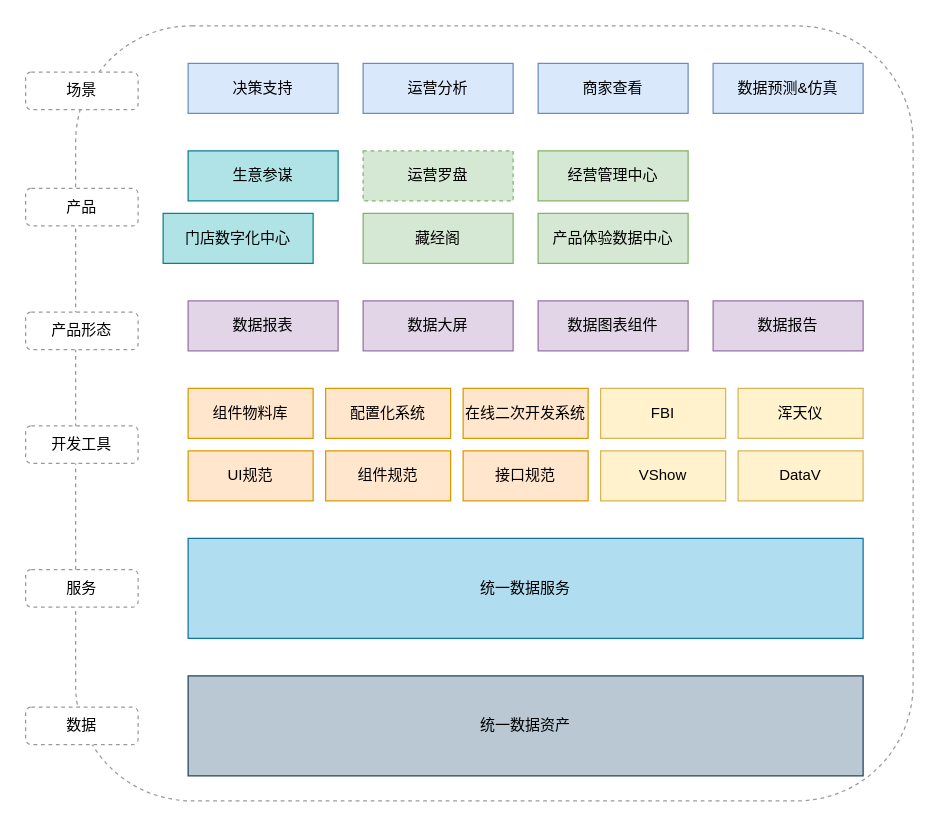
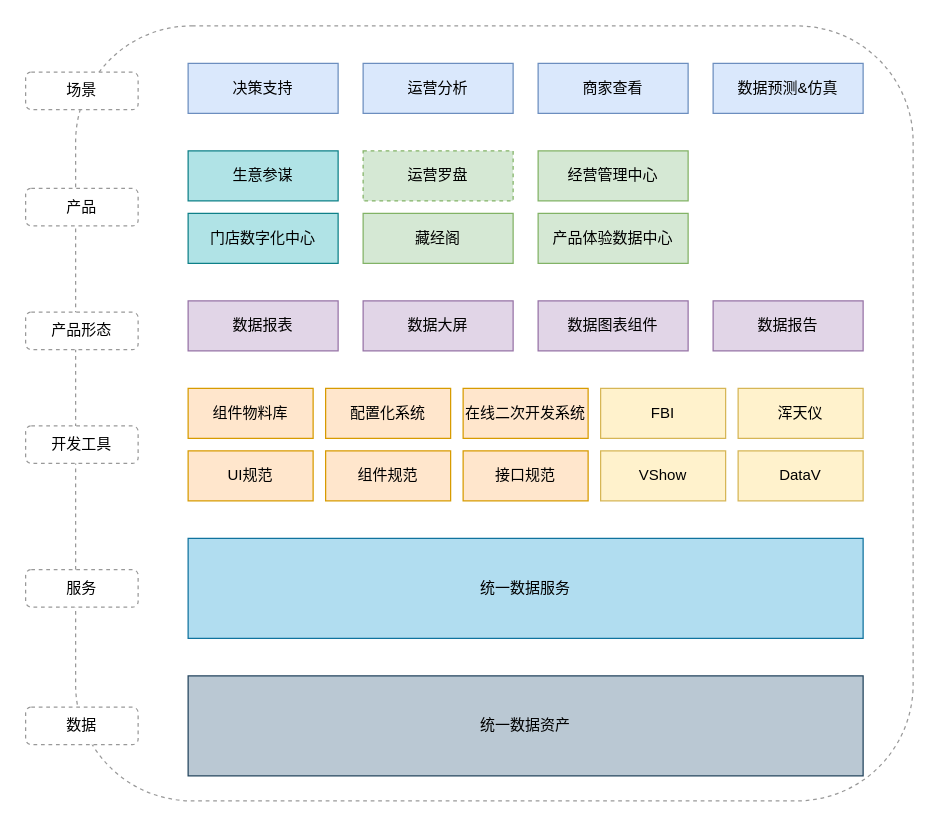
node "门店数字化中心": moved (238, 238) -> (263, 238)
